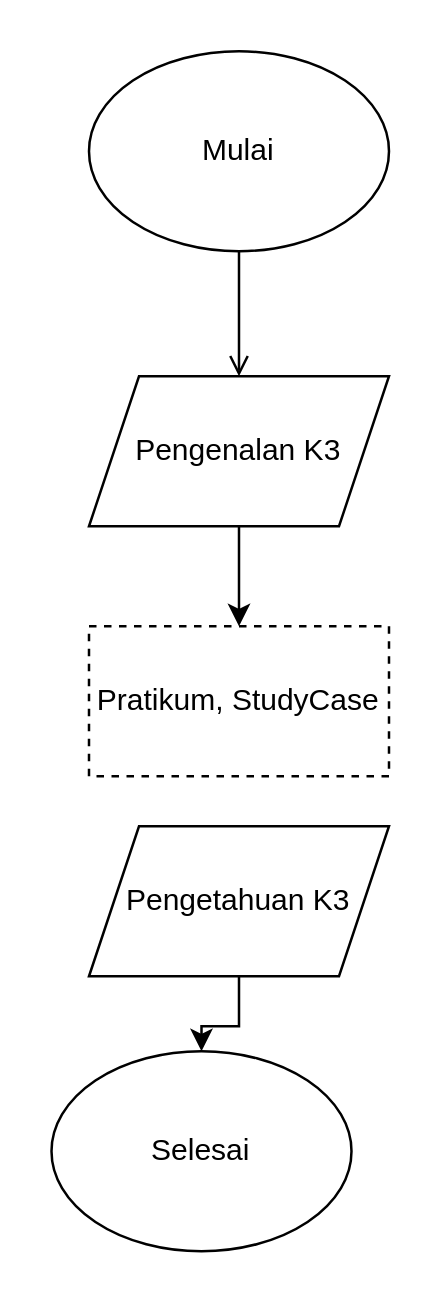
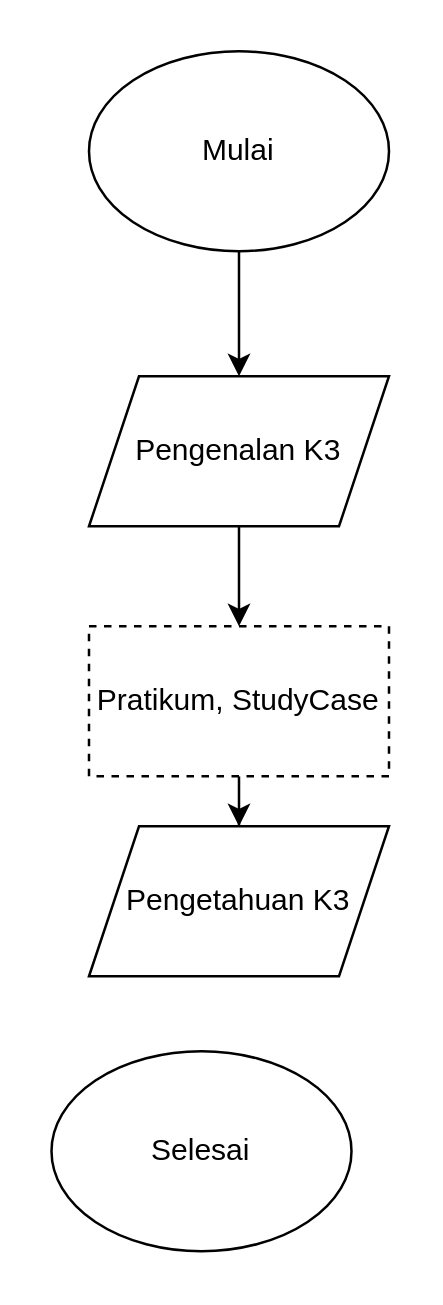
edge "Mulai" -> "Pengenalan K3": arrowhead open -> classic
edge "Pratikum, StudyCase" -> "Pengetahuan K3": added
edge "Pengetahuan K3" -> "Selesai": removed
